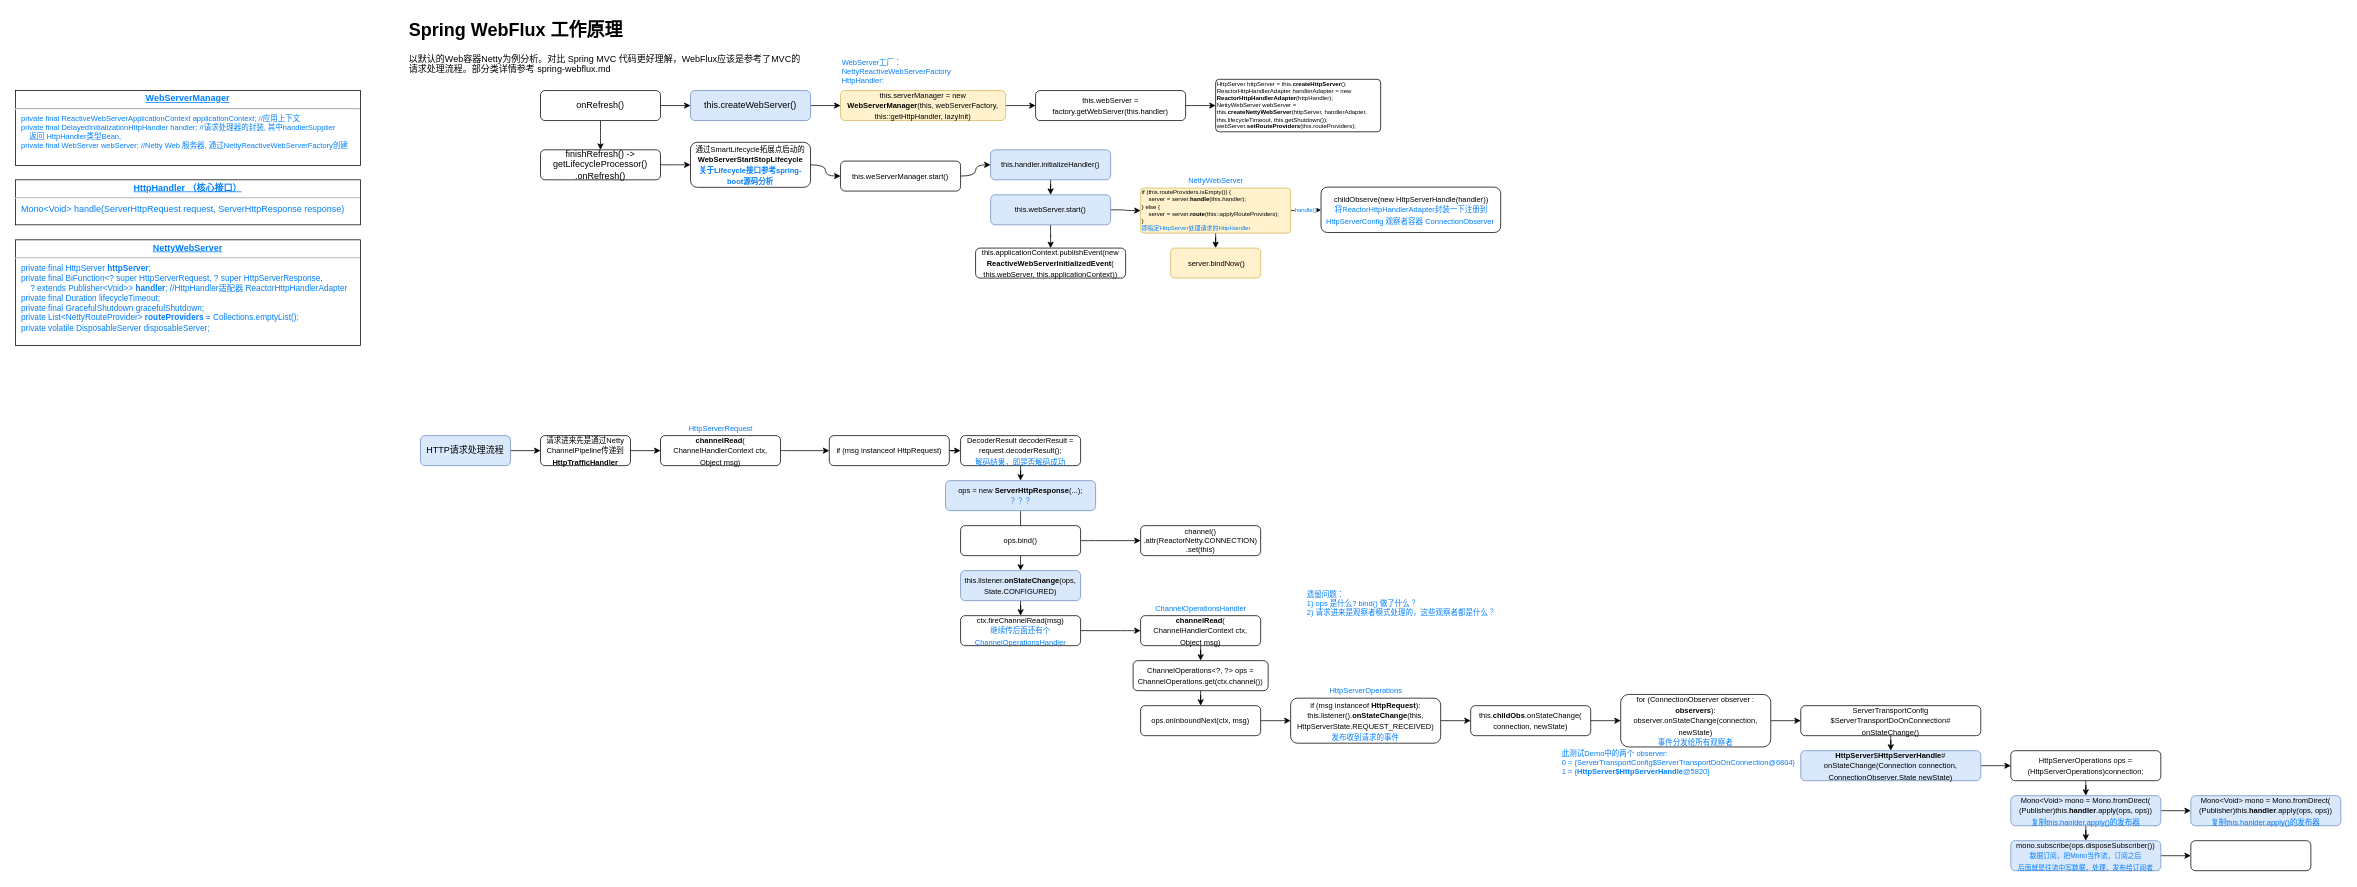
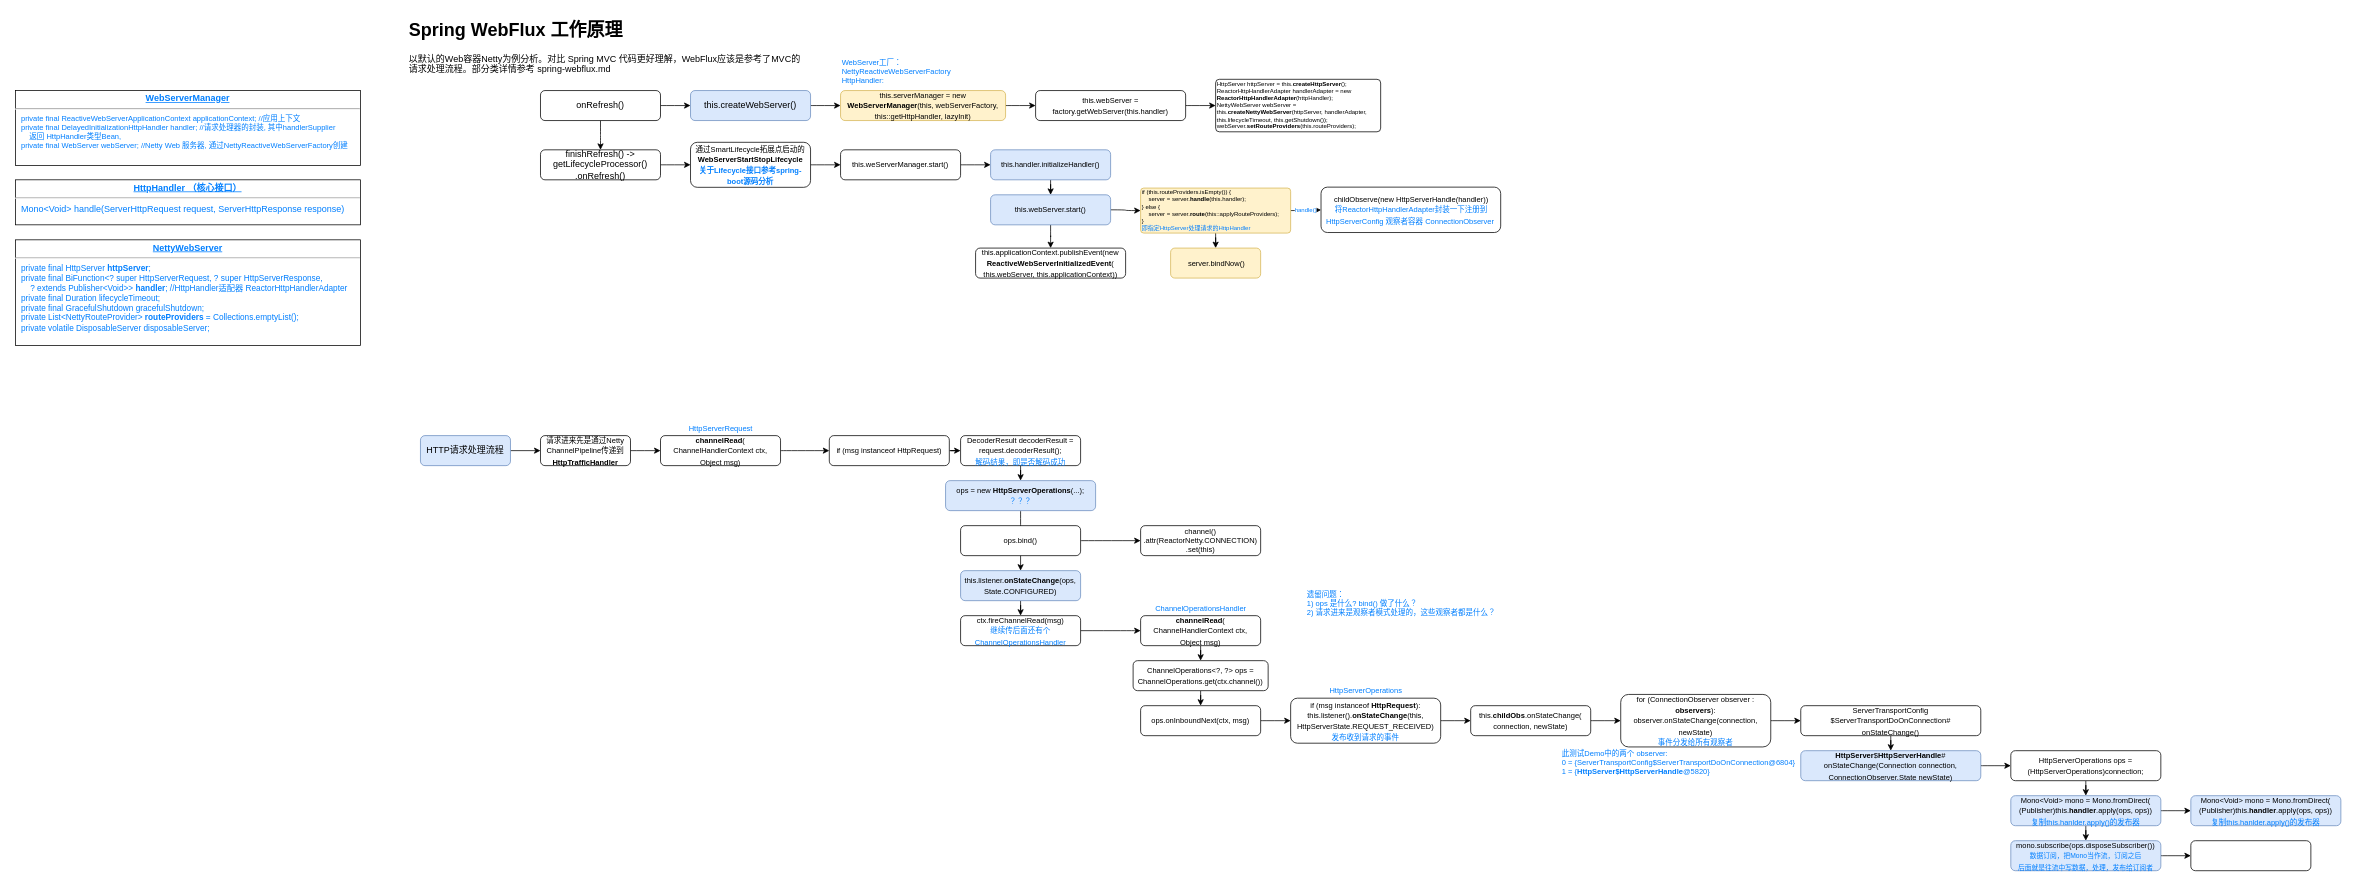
node "this.weServerManager.start()": moved (900, 176) -> (900, 165)
node "NettyWebServer": removed
node "ops = new ServerHttpResponse(...); ？？？": label "ops = new ServerHttpResponse(...); ？？？" -> "ops = new HttpServerOperations(...); ？？？"
